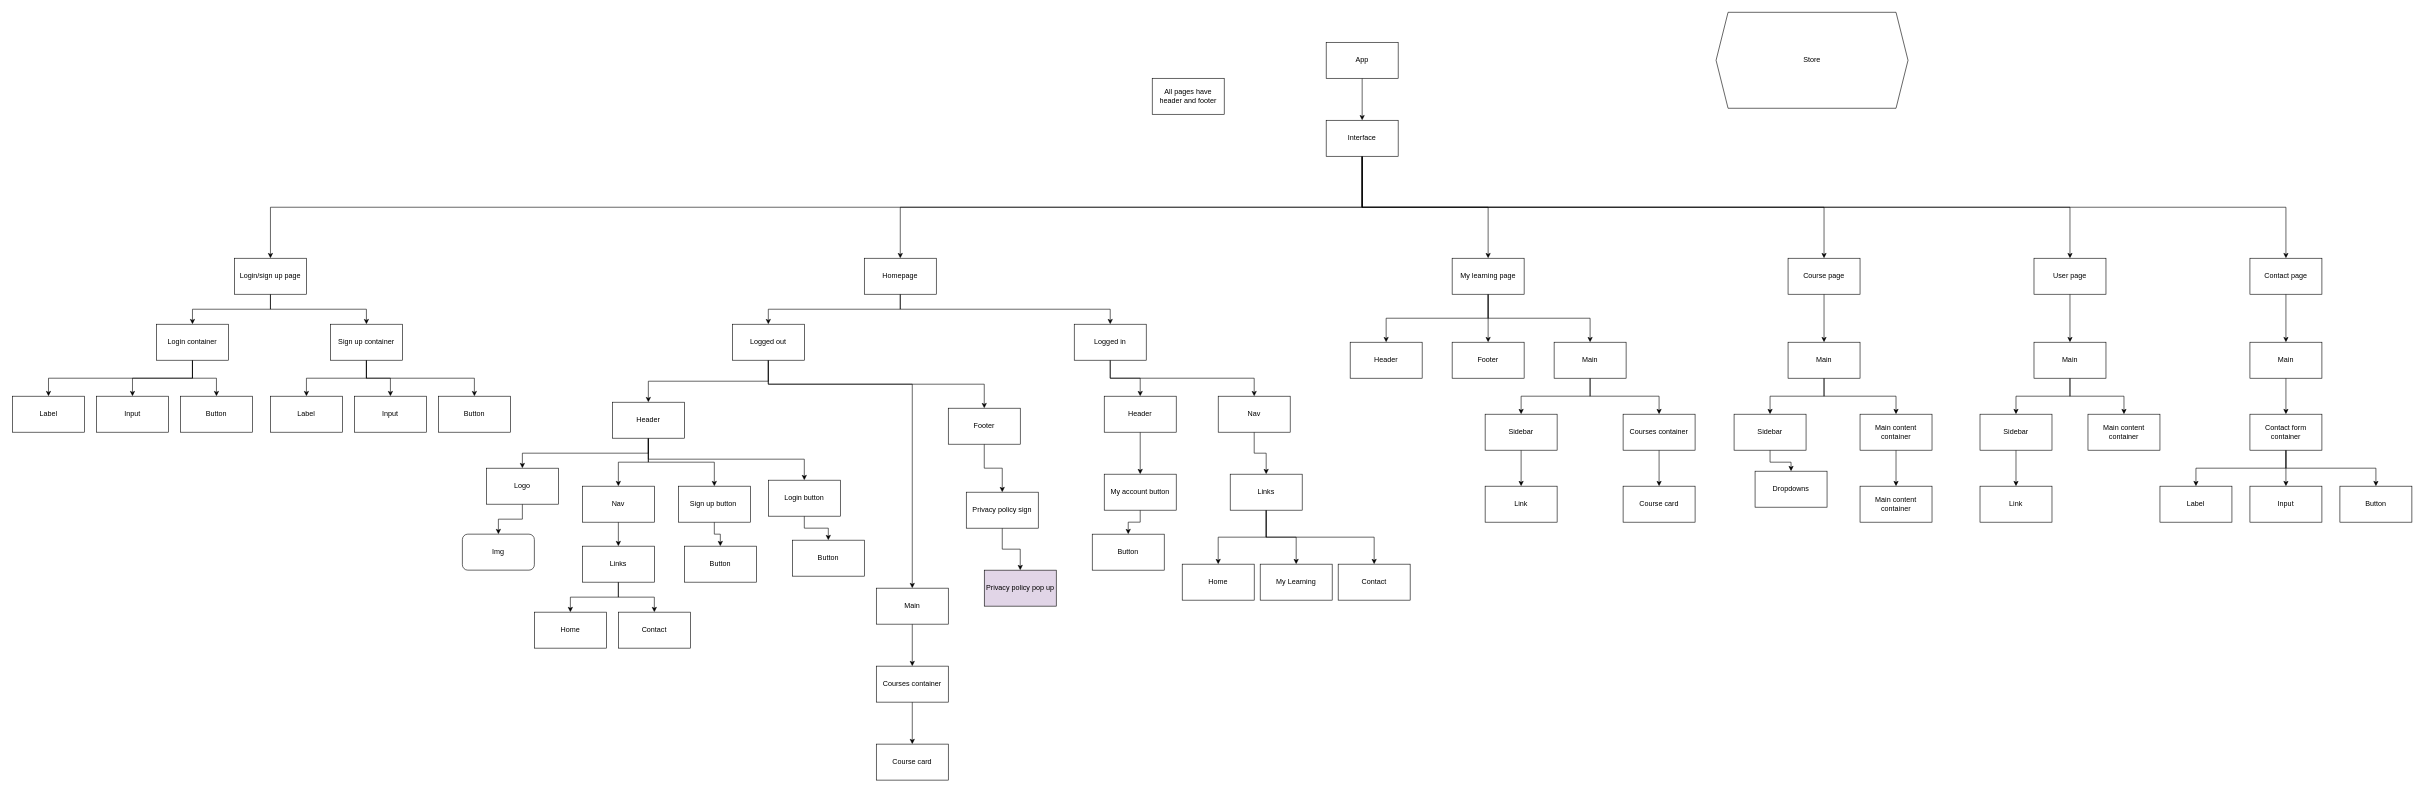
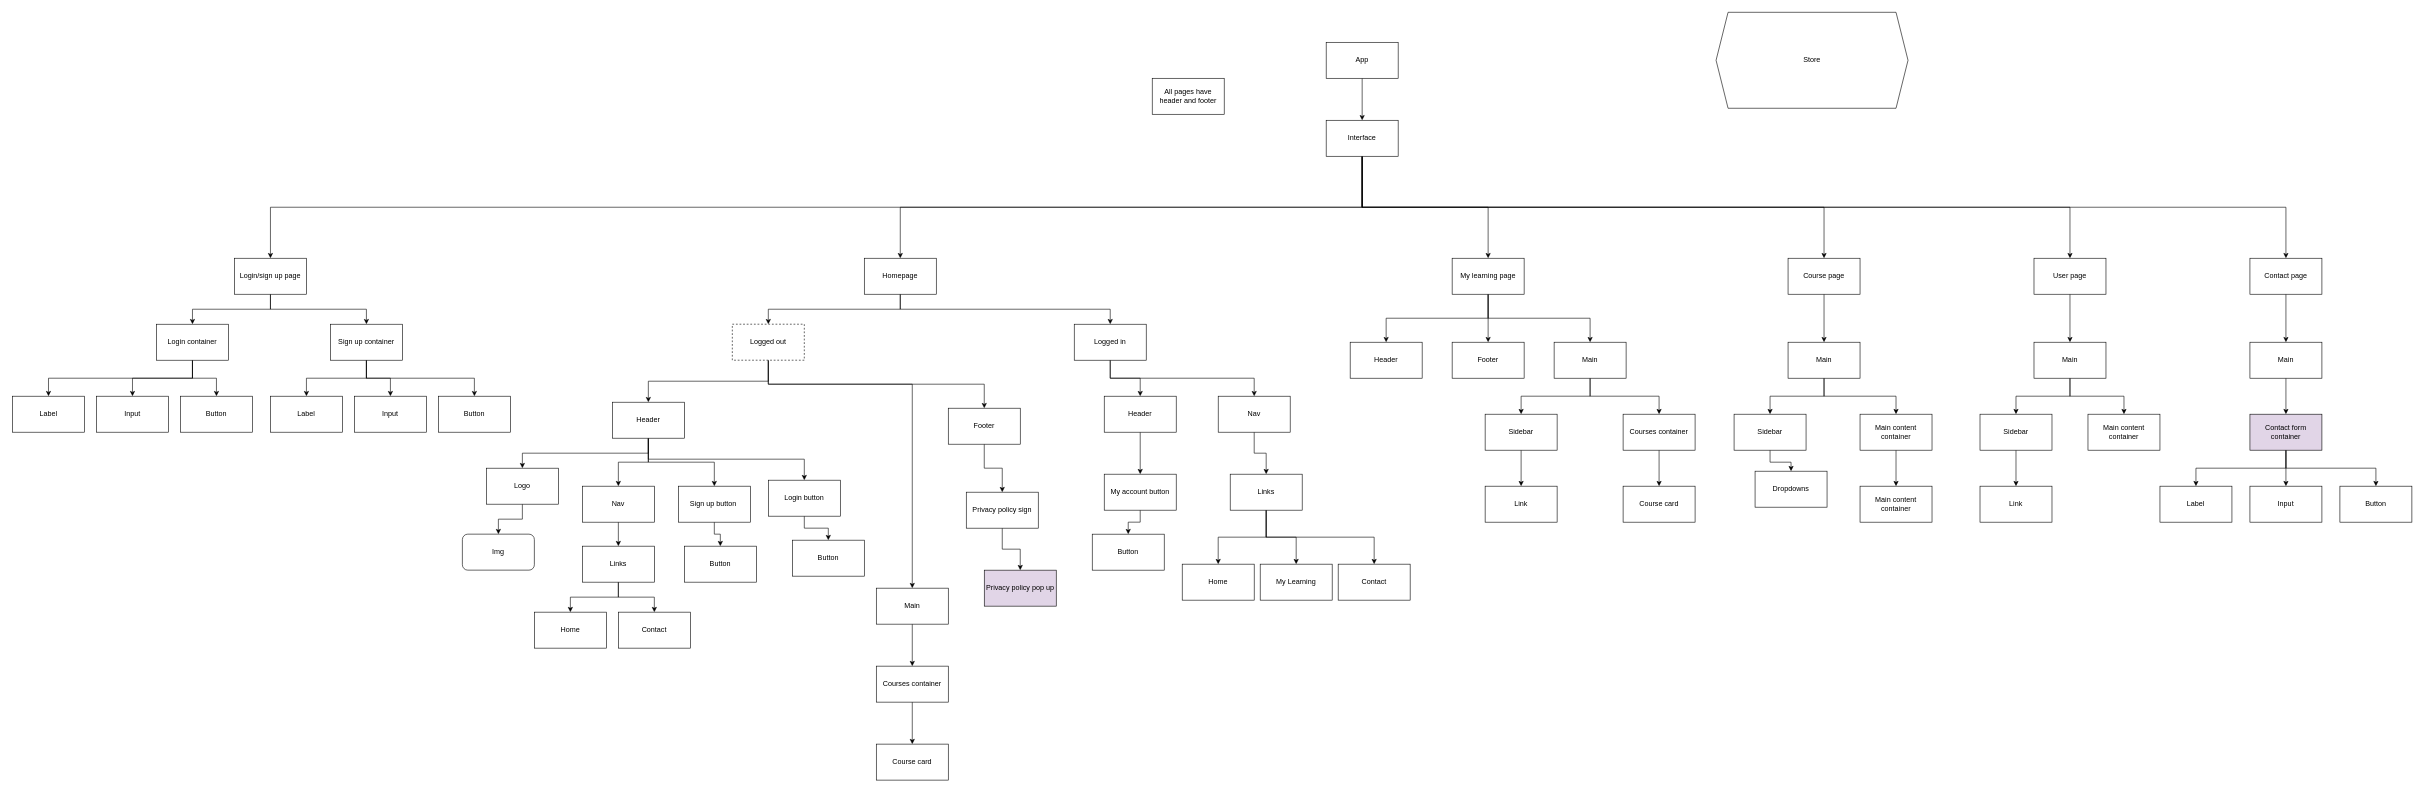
node "Logged out": style solid -> dashed
node "Contact form container": fillcolor #ffffff -> #e1d5e7
